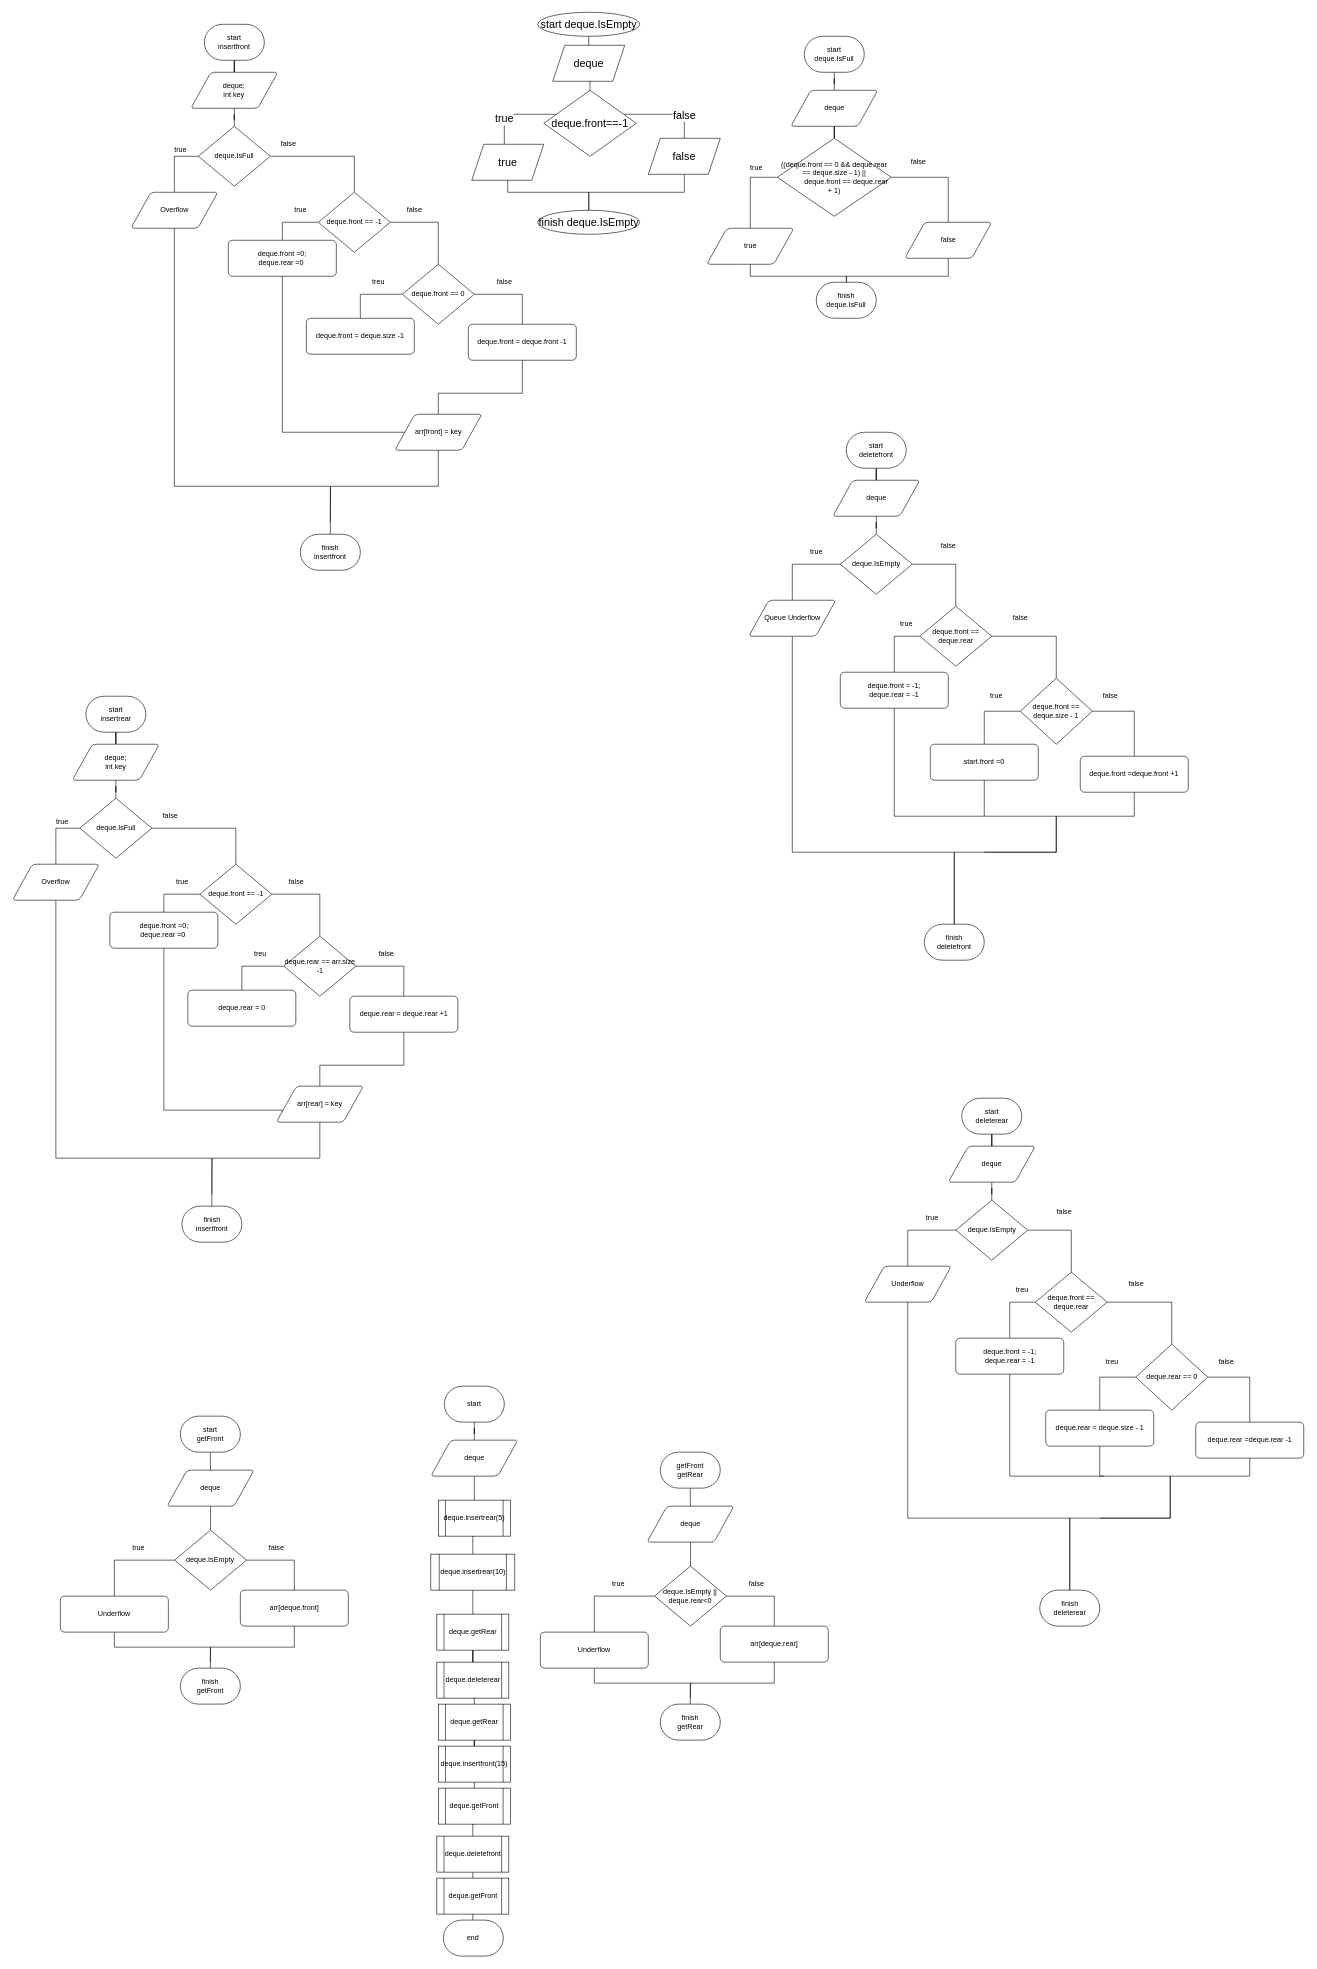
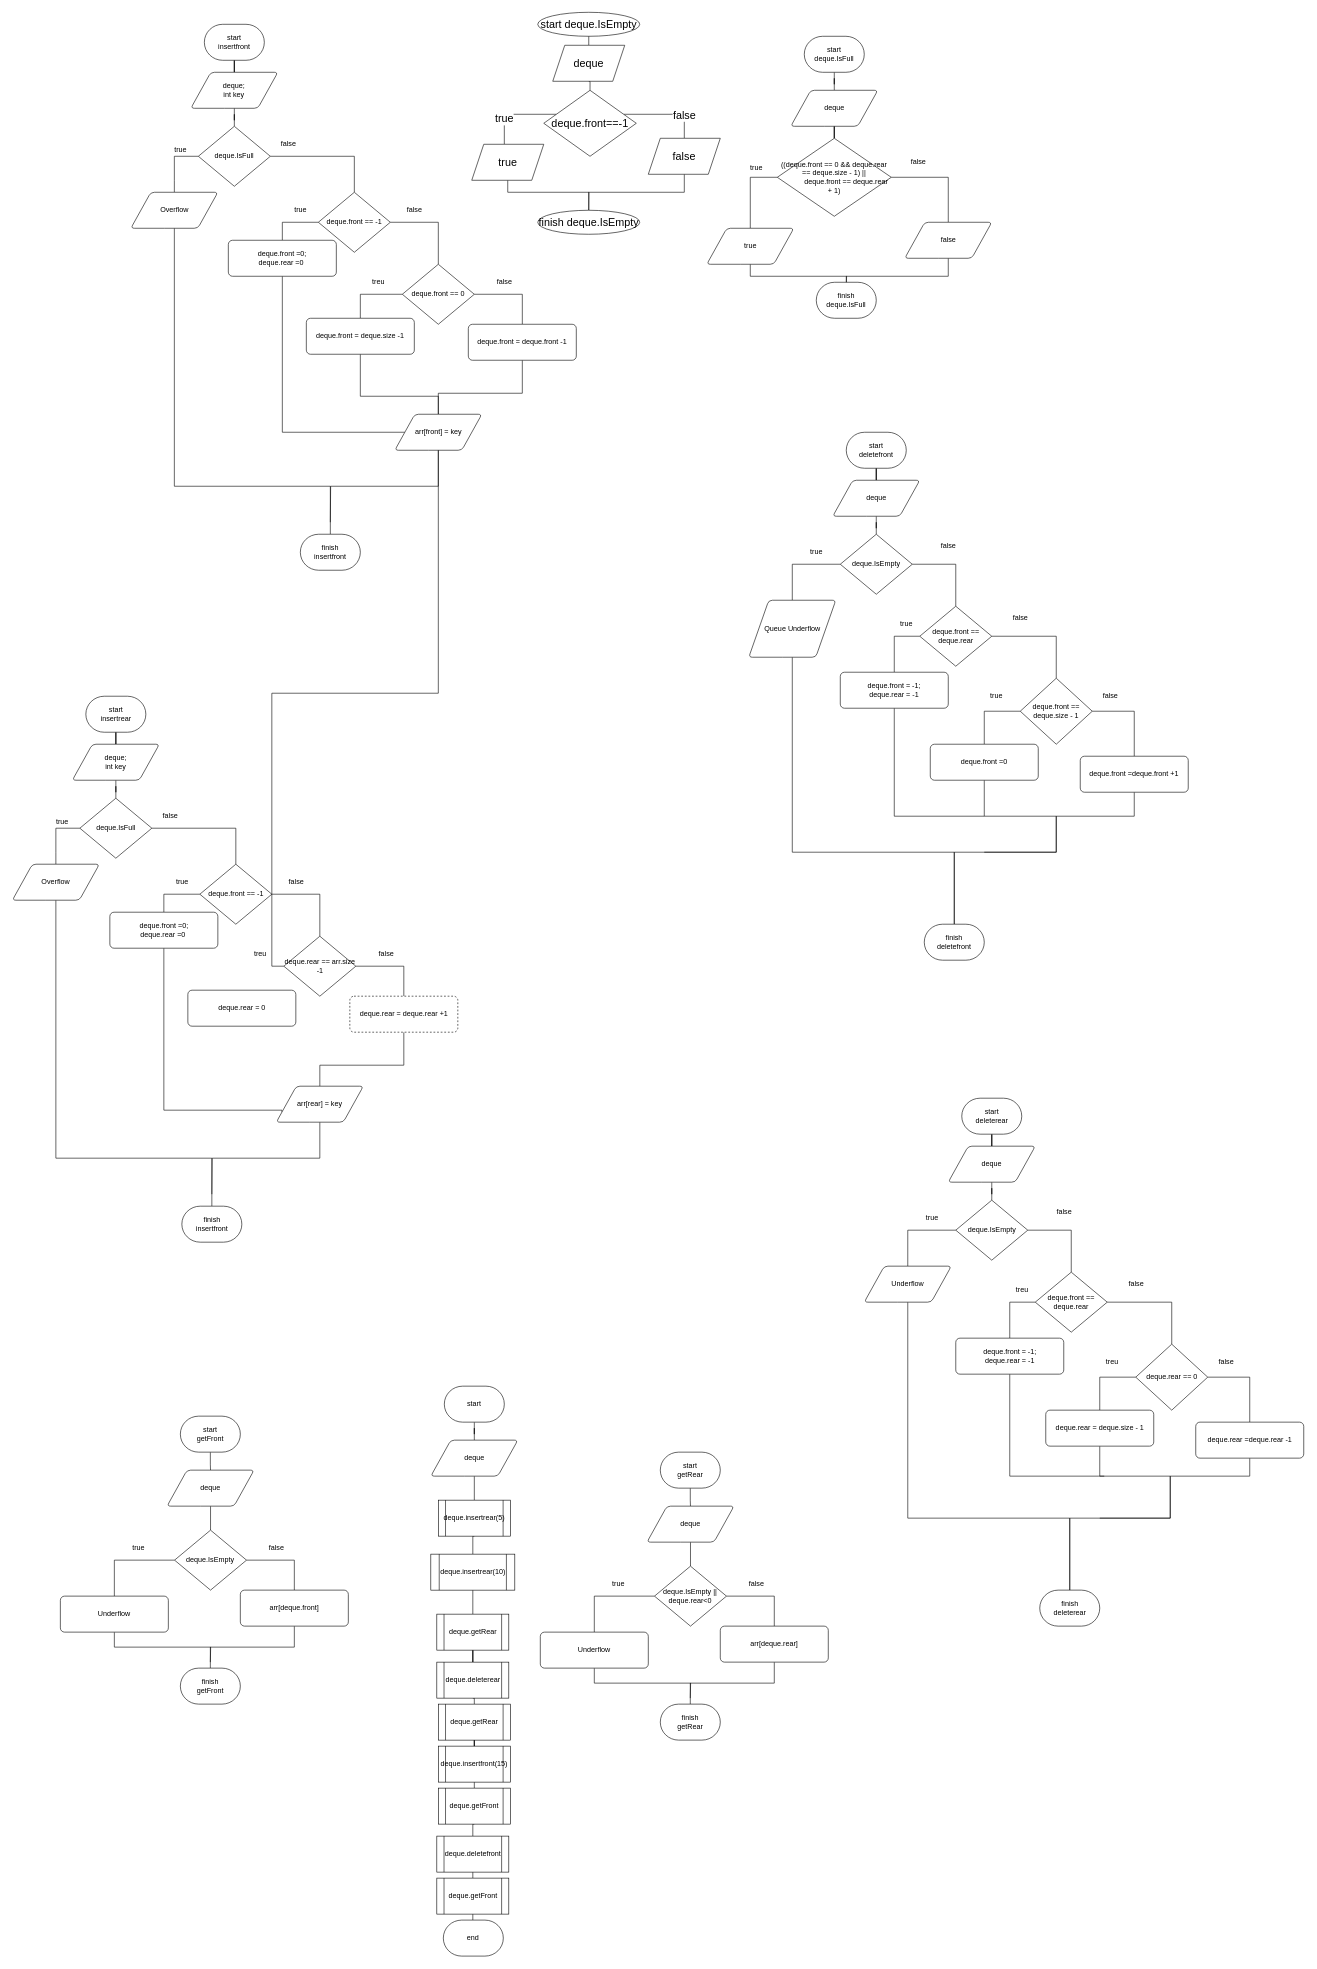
edge "deque.front = deque.size -1" -- "arr[front] = key": added
node "Queue Underflow": size 87x36 -> 87x57
node "start.front =0": label "start.front =0" -> "deque.front =0"
edge "deque.rear == arr.size -1" -- "deque.rear = 0": now "deque.rear == arr.size -1" -- "arr[front] = key"
node "deque.rear = deque.rear +1": style solid -> dashed
node "getFront getRear": label "getFront getRear" -> "start getRear"
